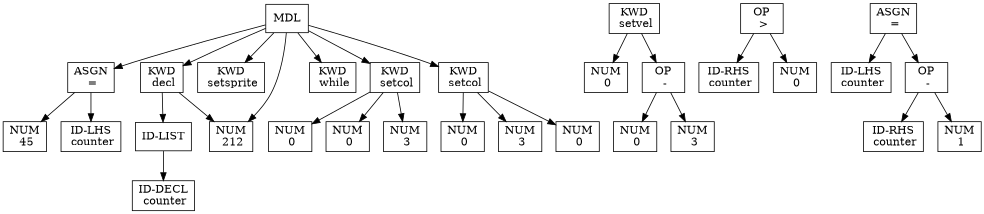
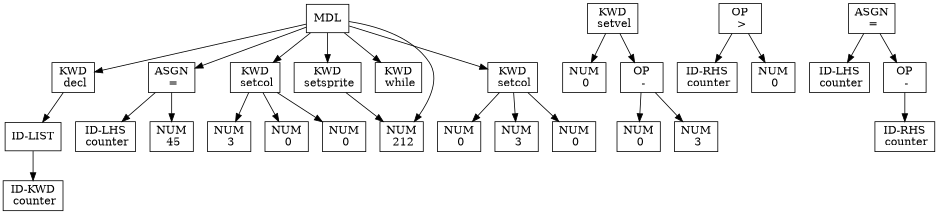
edge "KWD decl" -> "NUM 212": now "KWD setsprite" -> "NUM 212"
node "NUM 1": removed
node "ID-DECL counter": label "ID-DECL counter" -> "ID-KWD counter"
